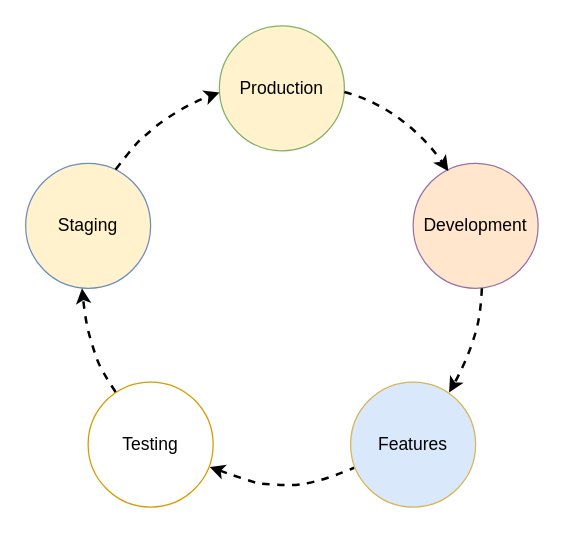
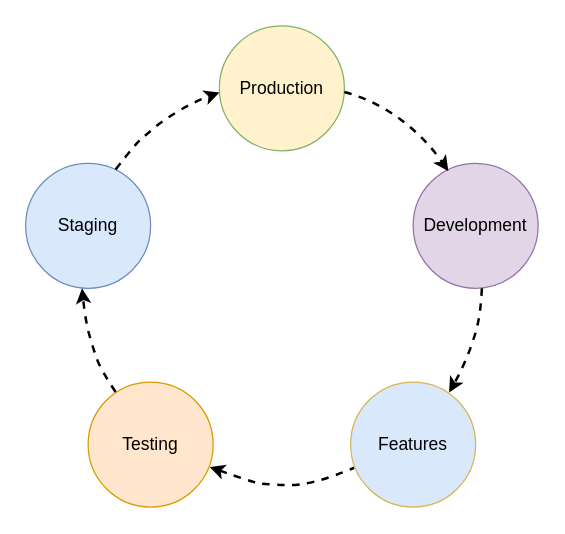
node "Staging": fillcolor #fff2cc -> #dae8fc
node "Development": fillcolor #ffe6cc -> #e1d5e7
node "Testing": fillcolor #ffffff -> #ffe6cc
